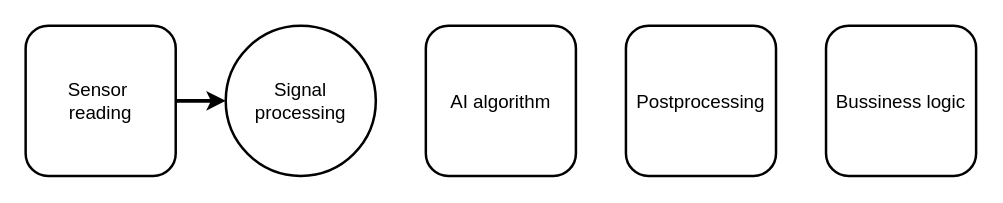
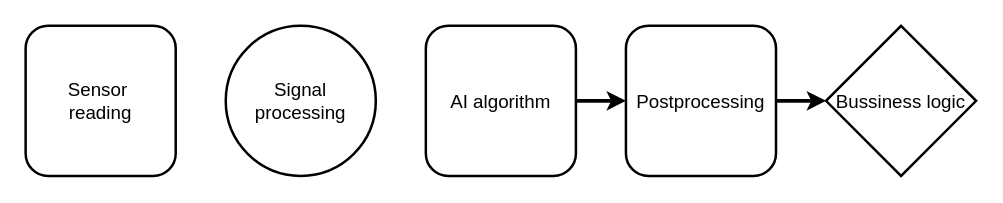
edge "Sensor reading" -> "Signal processing": removed
edge "AI algorithm" -> "Postprocessing": added
edge "Postprocessing" -> "Bussiness logic": added
node "Bussiness logic": shape rounded rectangle -> diamond
